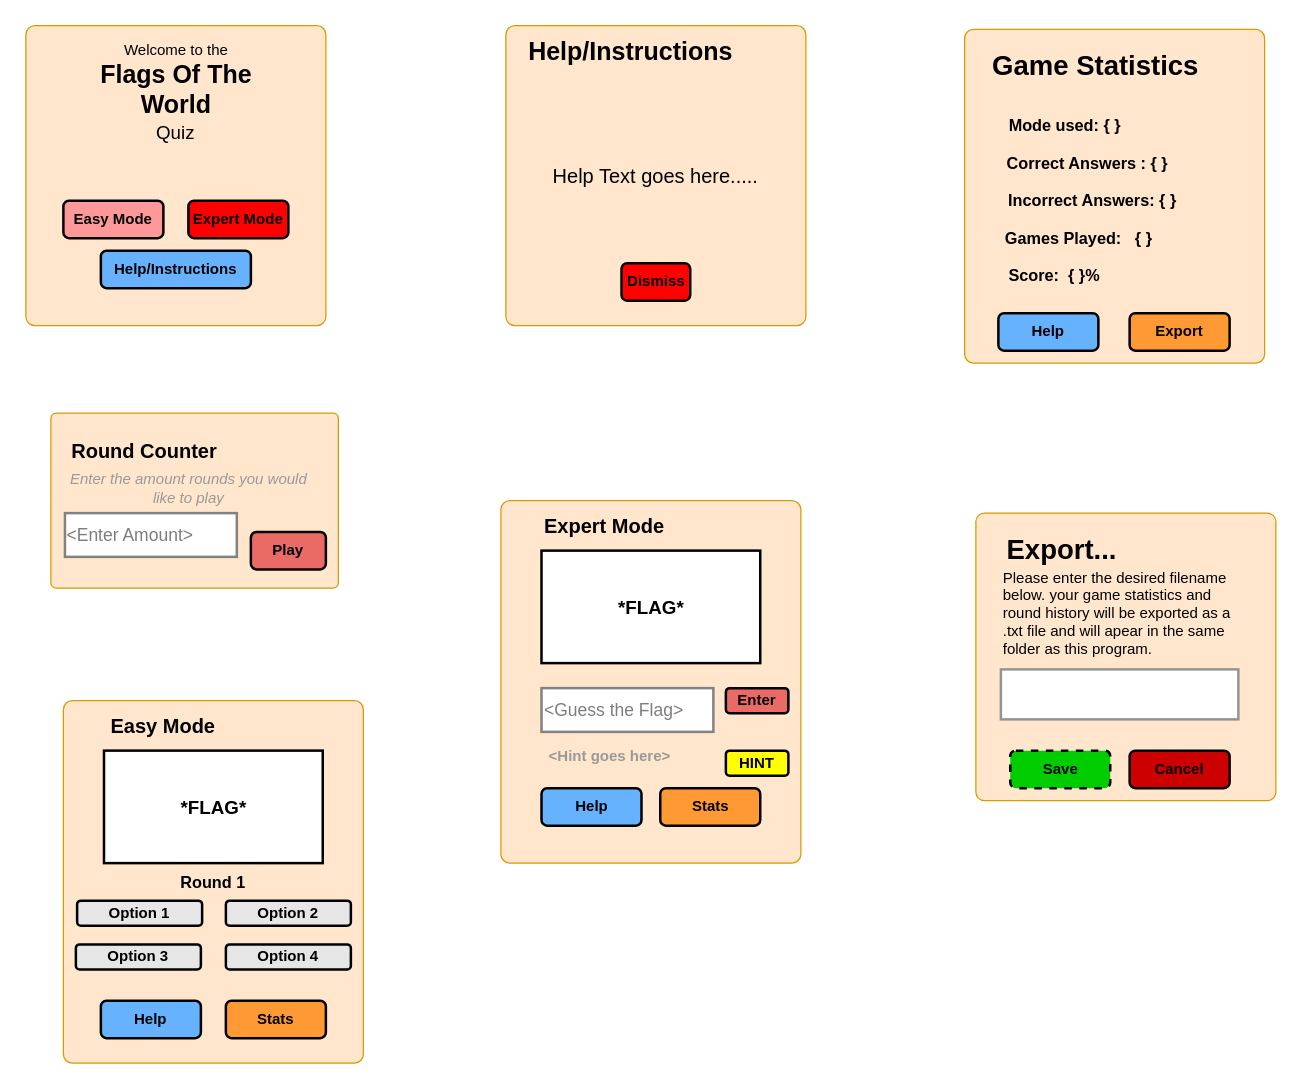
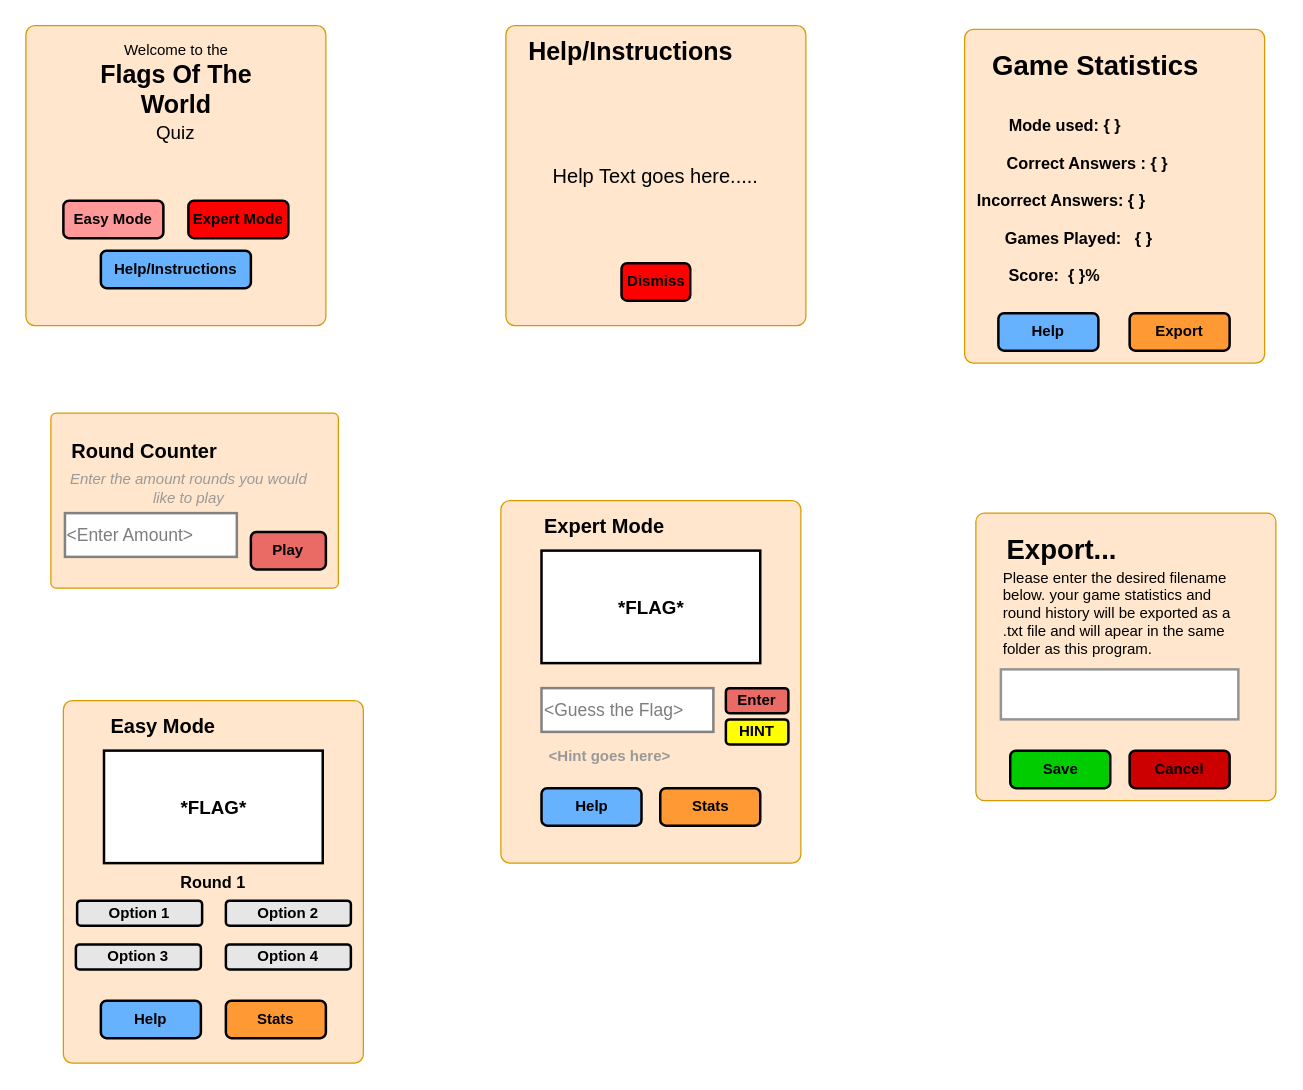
node "Incorrect Answers: { }": moved (1093, 201) -> (1061, 201)
node "HINT": moved (757, 763) -> (757, 732)
node "Save": style dashed -> solid
